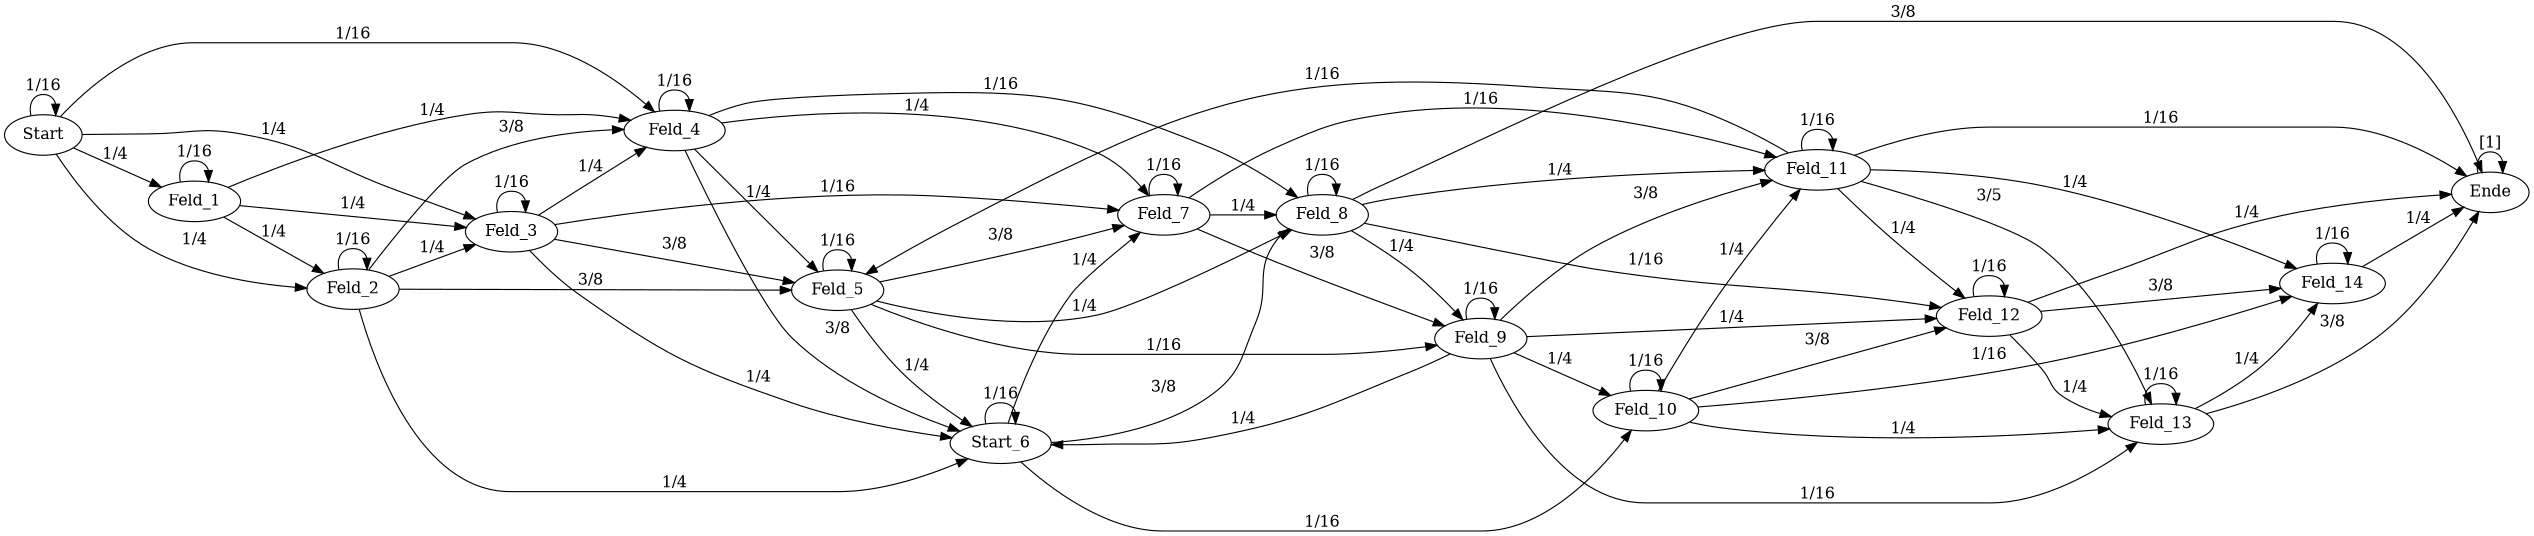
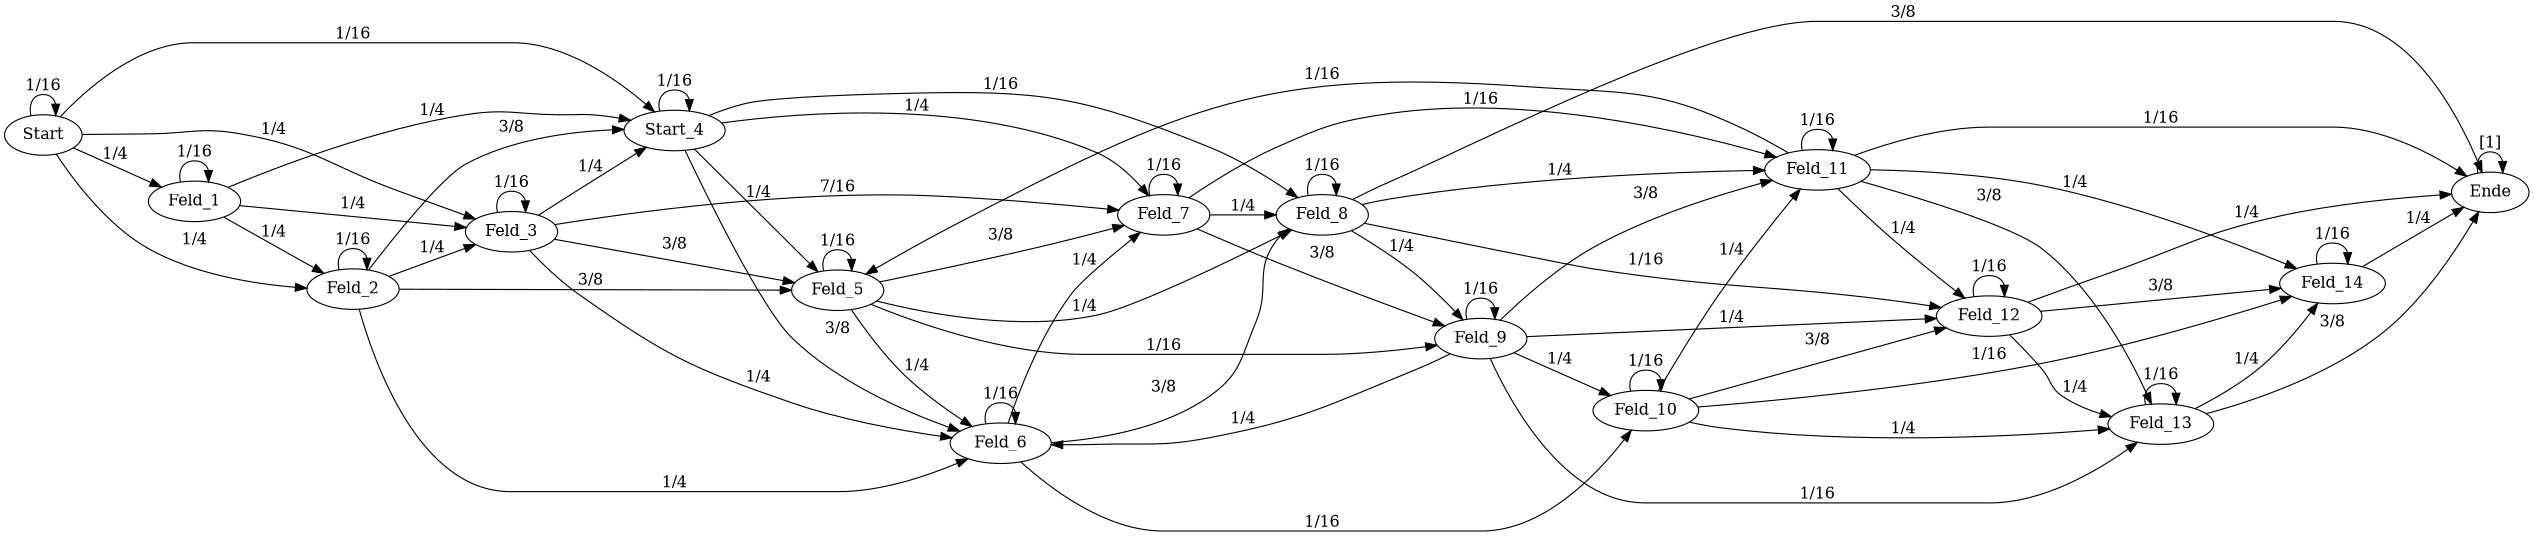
node "Feld_4": label "Feld_4" -> "Start_4"
edge "Feld_3" -> "Feld_7": label "1/16" -> "7/16"
edge "Feld_11" -> "Feld_13": label "3/5" -> "3/8"
node "Start_6": label "Start_6" -> "Feld_6"
